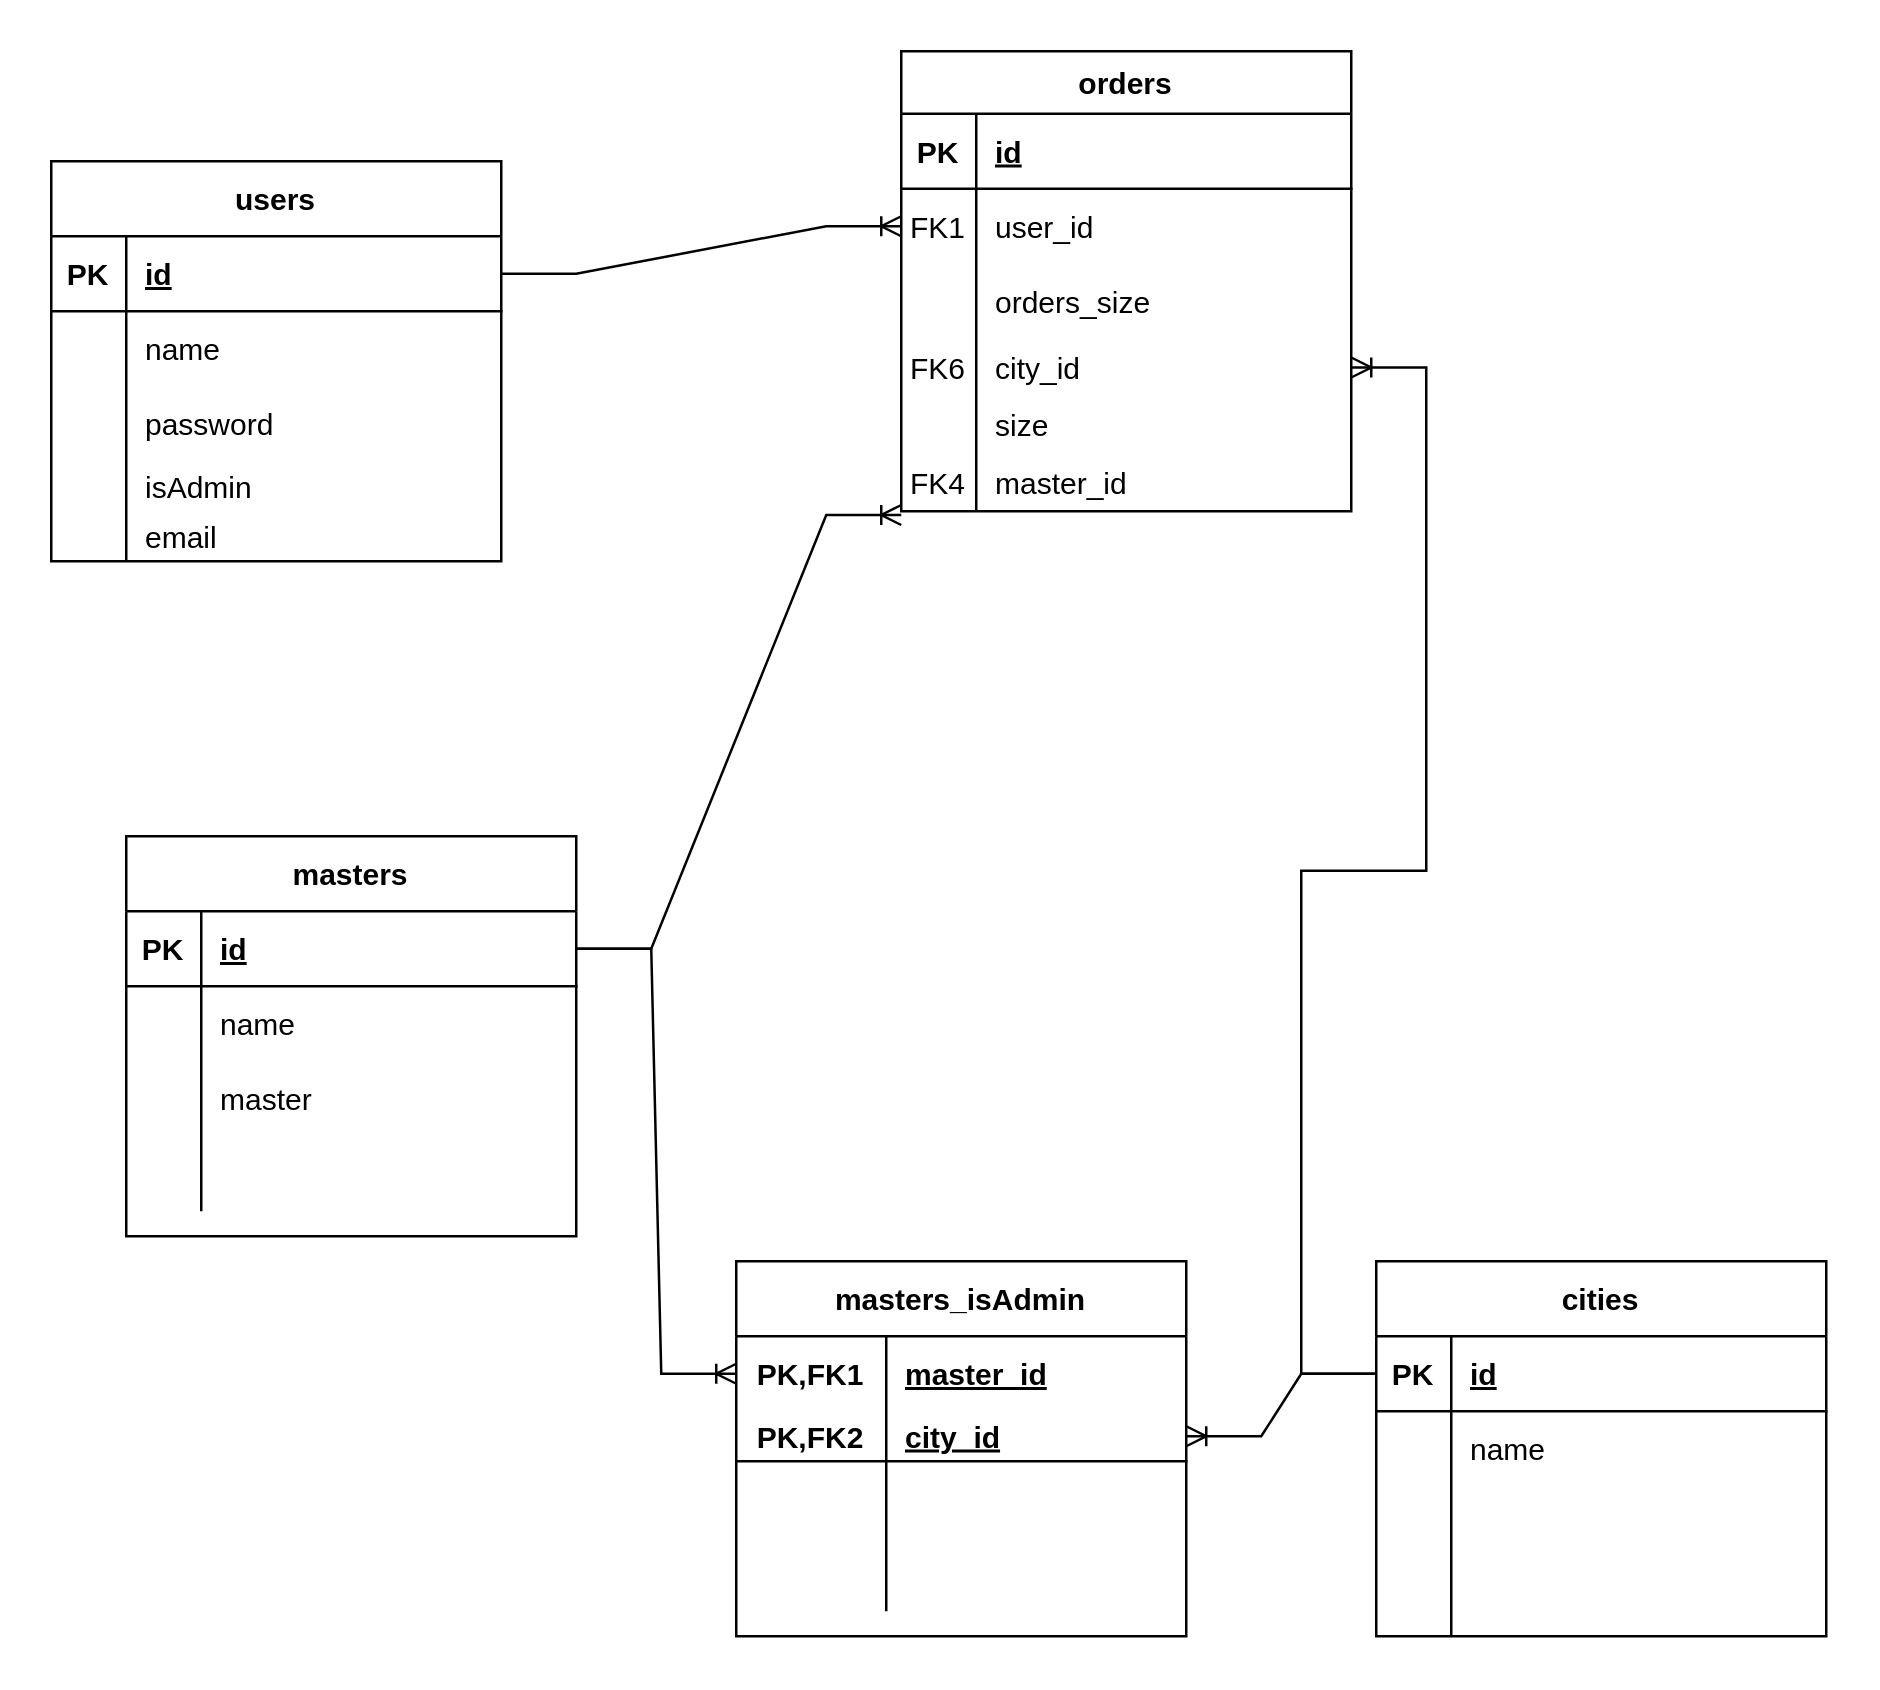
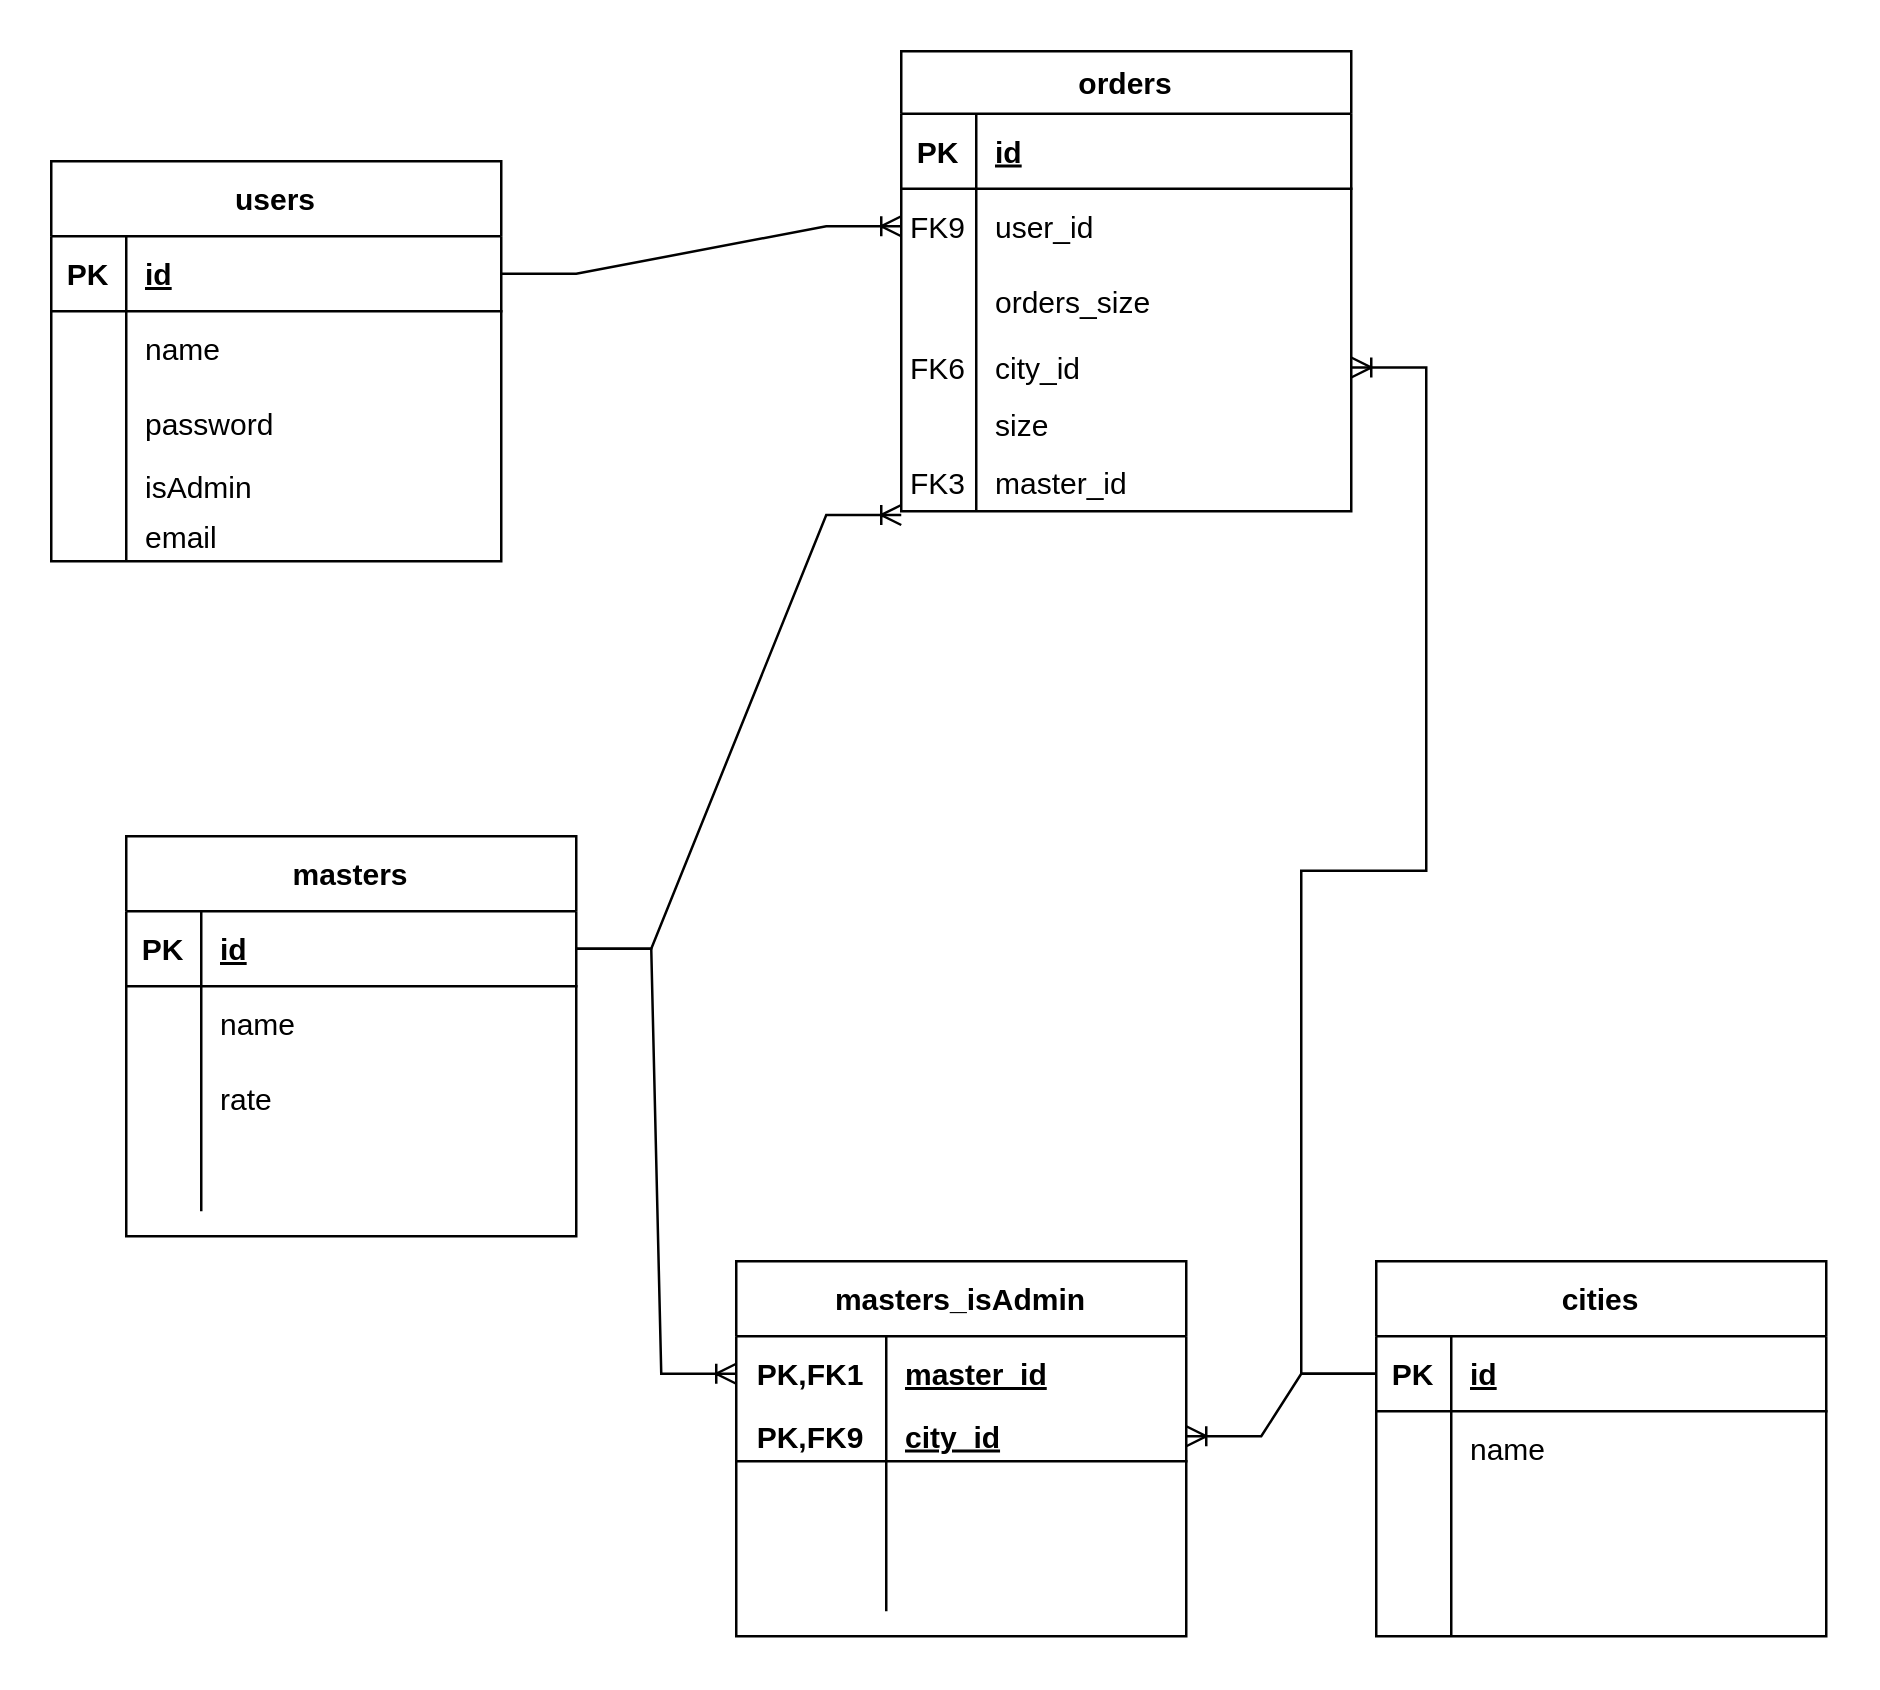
node "FK1": label "FK1" -> "FK9"
node "FK4": label "FK4" -> "FK3"
node "master": label "master" -> "rate"
node "PK,FK2": label "PK,FK2" -> "PK,FK9"
